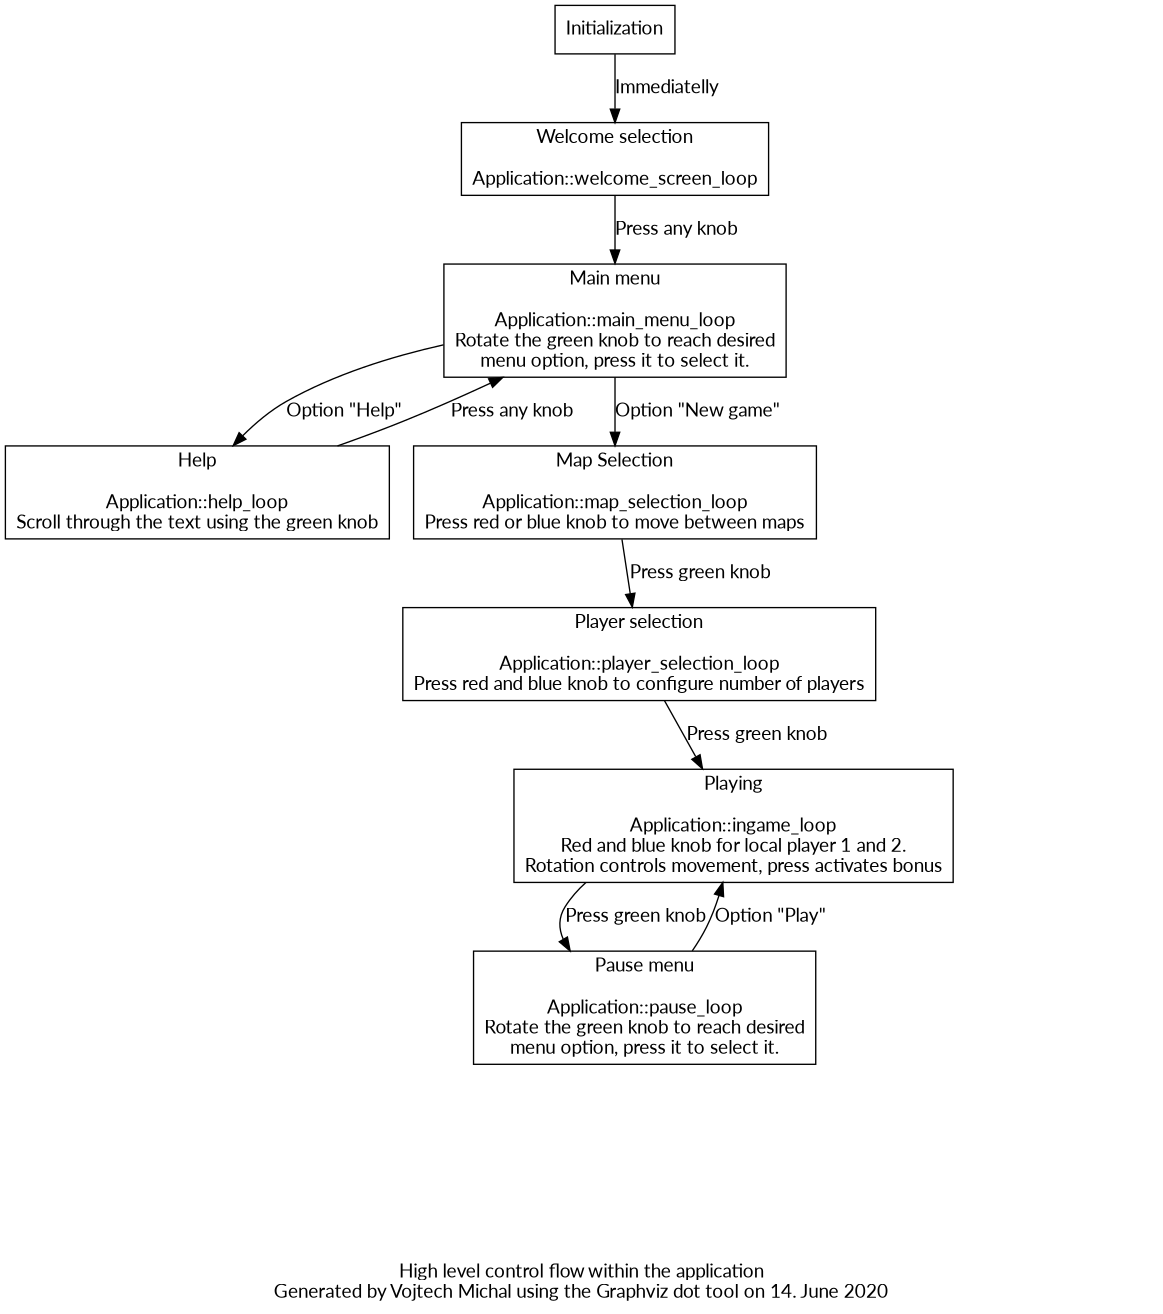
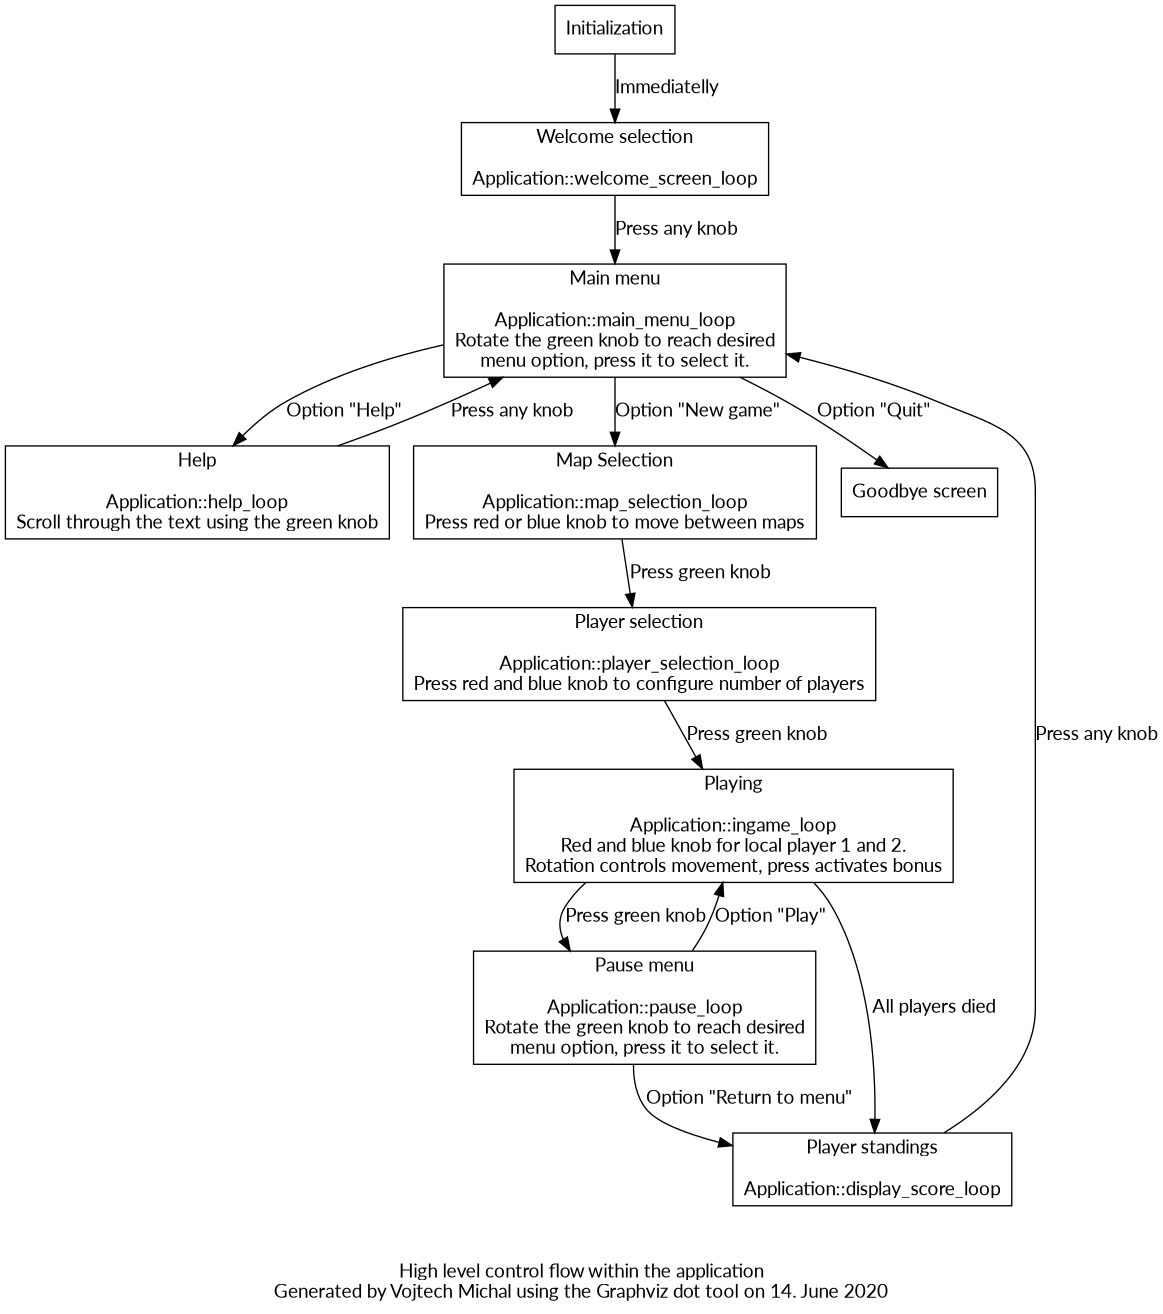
node "Goodbye screen": added
node "Player standings Application::display_score_loop": added
